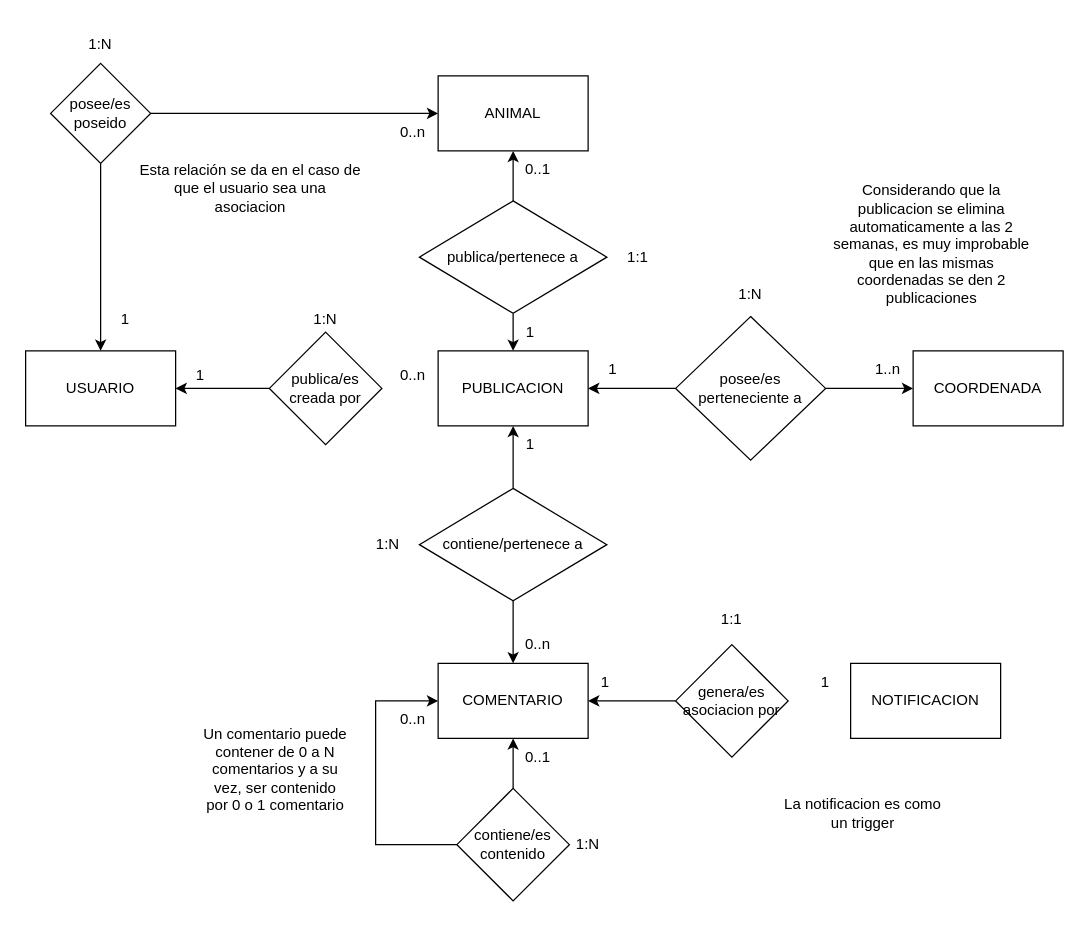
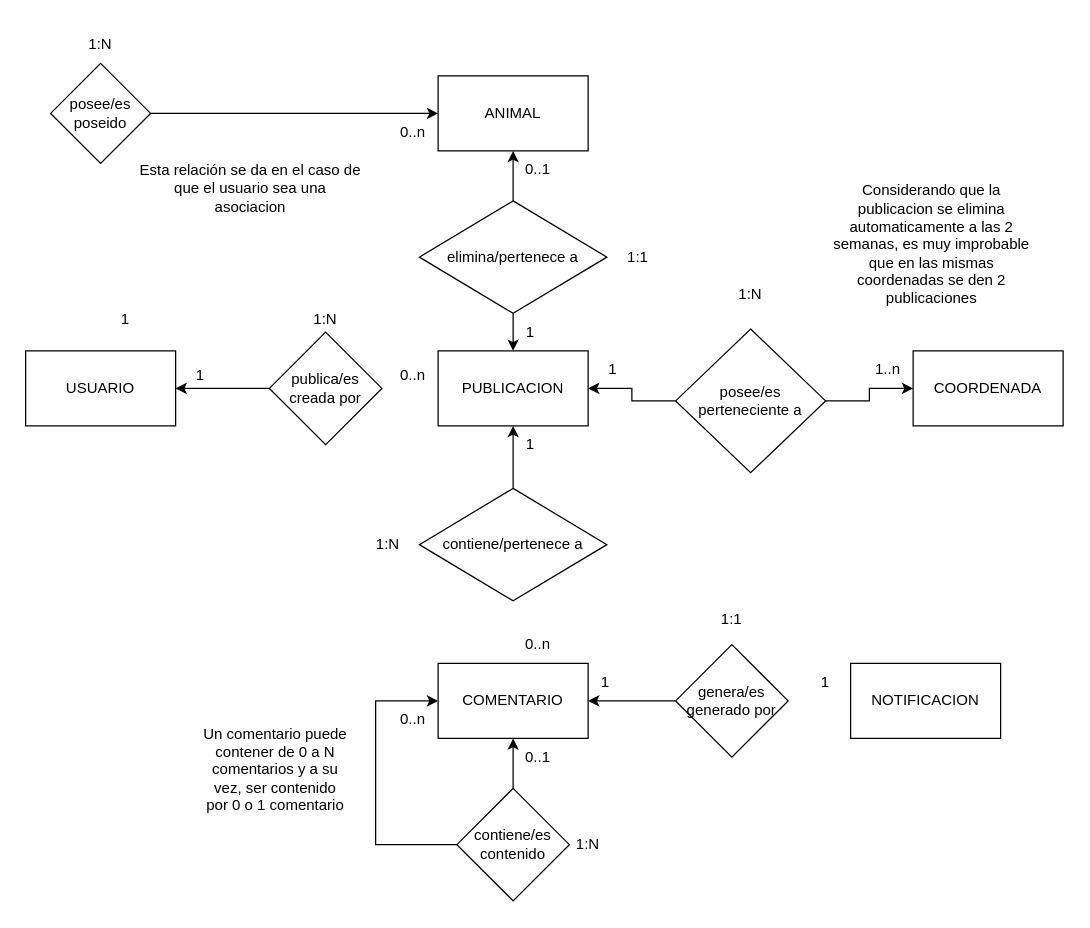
edge "posee/es poseido" -> "USUARIO": removed
node "publica/pertenece a": label "publica/pertenece a" -> "elimina/pertenece a"
node "posee/es perteneciente a": moved (751, 388) -> (751, 401)
edge "contiene/pertenece a" -> "COMENTARIO": removed
node "genera/es asociacion por": label "genera/es asociacion por" -> "genera/es generado por"
node "La notificacion es como un trigger": removed
